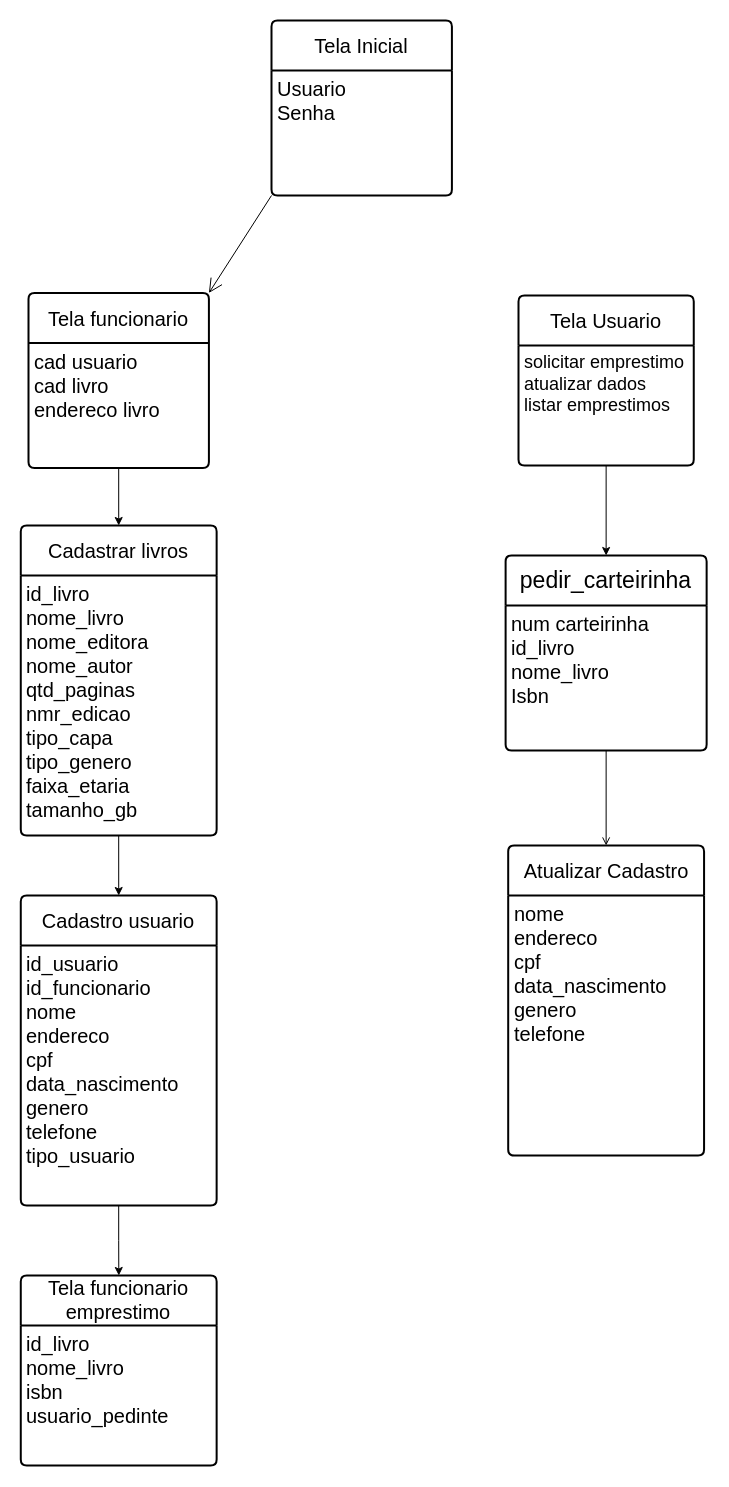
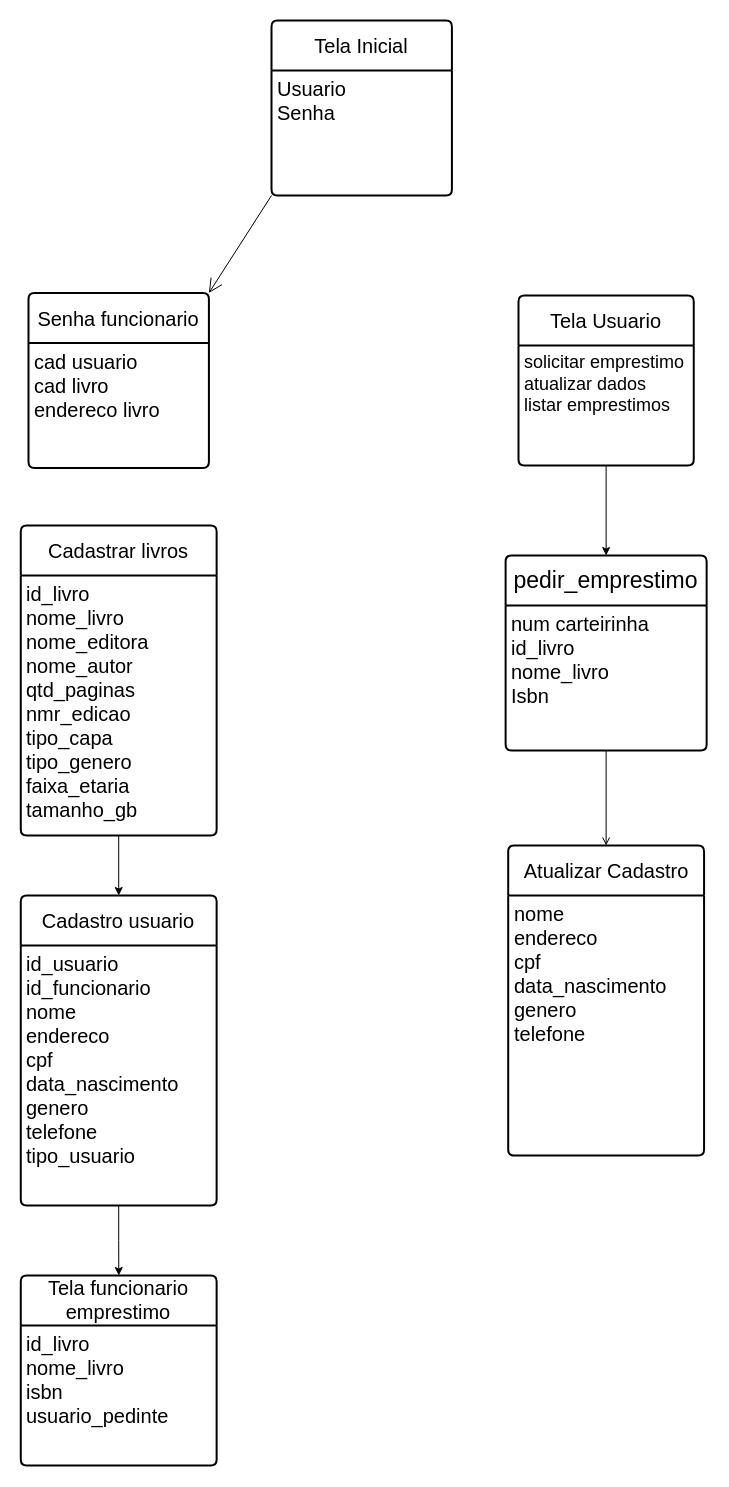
node "Tela funcionario": label "Tela funcionario" -> "Senha funcionario"
edge "cad usuario cad livro endereco livro" -> "Cadastrar livros": removed
node "pedir_carteirinha": label "pedir_carteirinha" -> "pedir_emprestimo"
